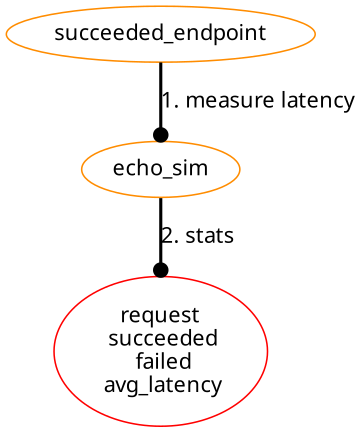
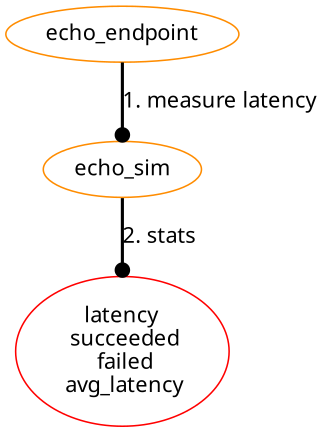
node "succeeded_endpoint": label "succeeded_endpoint" -> "echo_endpoint"
node "request succeeded failed avg_latency": label "request succeeded failed avg_latency" -> "latency succeeded failed avg_latency"
